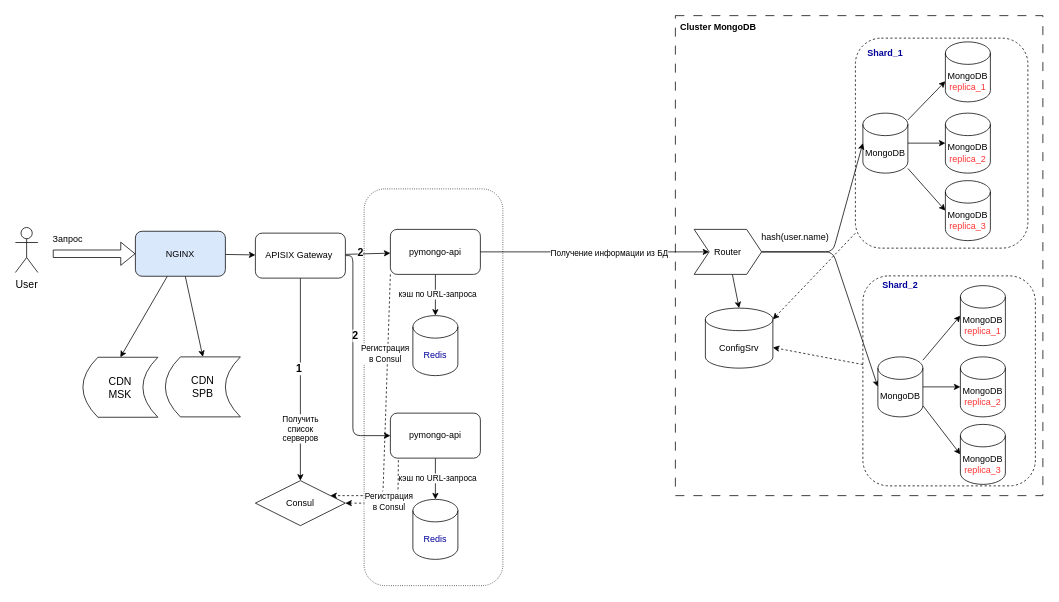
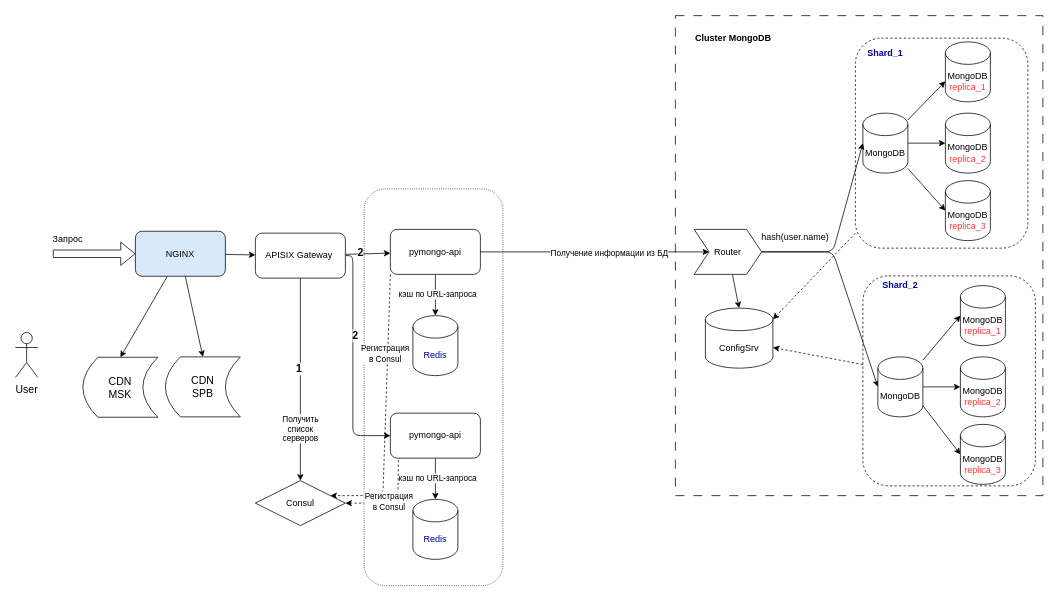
node "Cluster MongoDB": moved (719, 27) -> (734, 38)
node "User": moved (27, 250) -> (27, 355)
